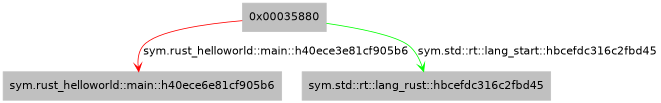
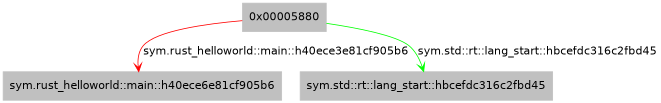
node "0x00035880": label "0x00035880" -> "0x00005880"
node "sym.std::rt::lang_rust::hbcefdc316c2fbd45": label "sym.std::rt::lang_rust::hbcefdc316c2fbd45" -> "sym.std::rt::lang_start::hbcefdc316c2fbd45"
